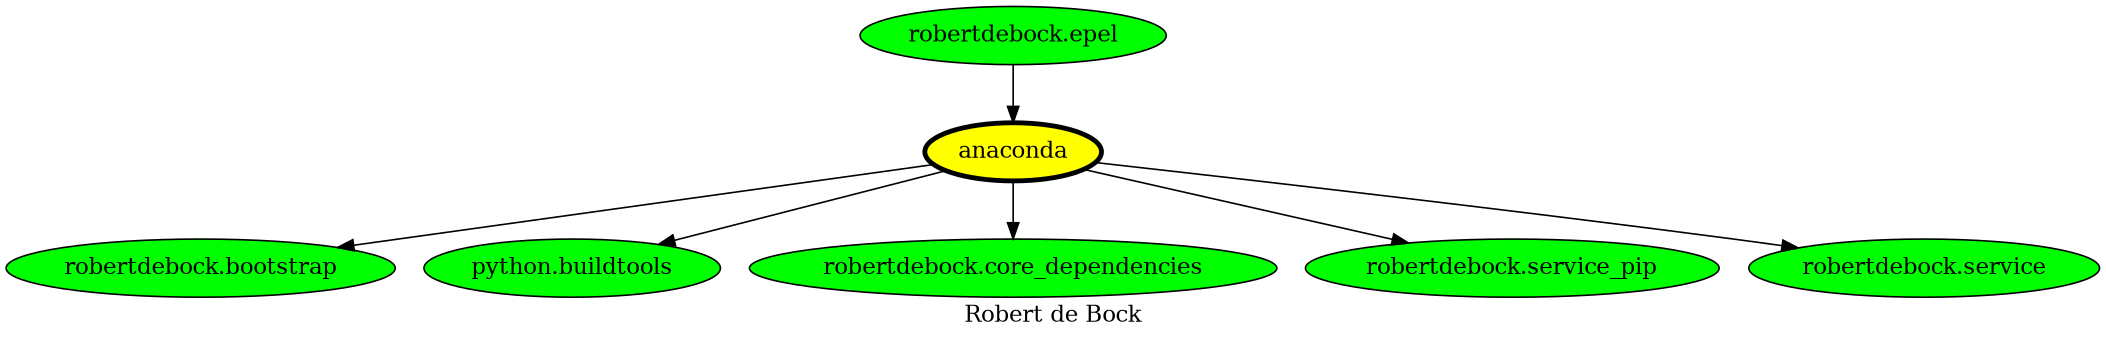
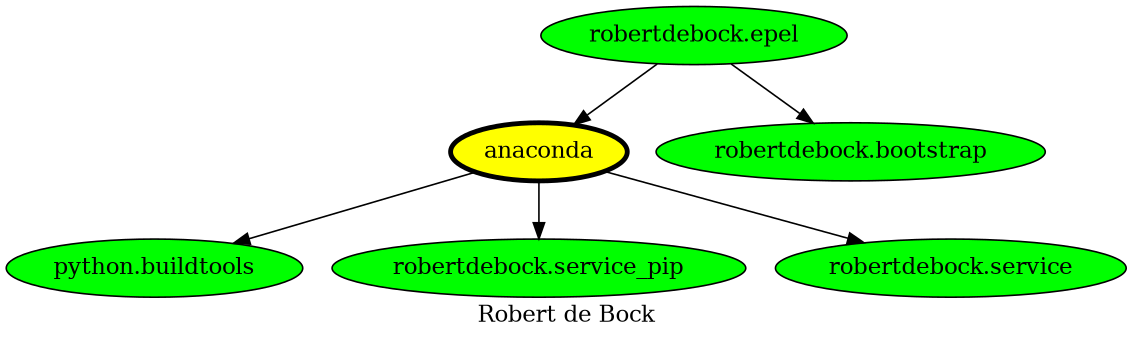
edge "anaconda" -> "robertdebock.bootstrap": now "robertdebock.epel" -> "robertdebock.bootstrap"
node "robertdebock.core_dependencies": removed
